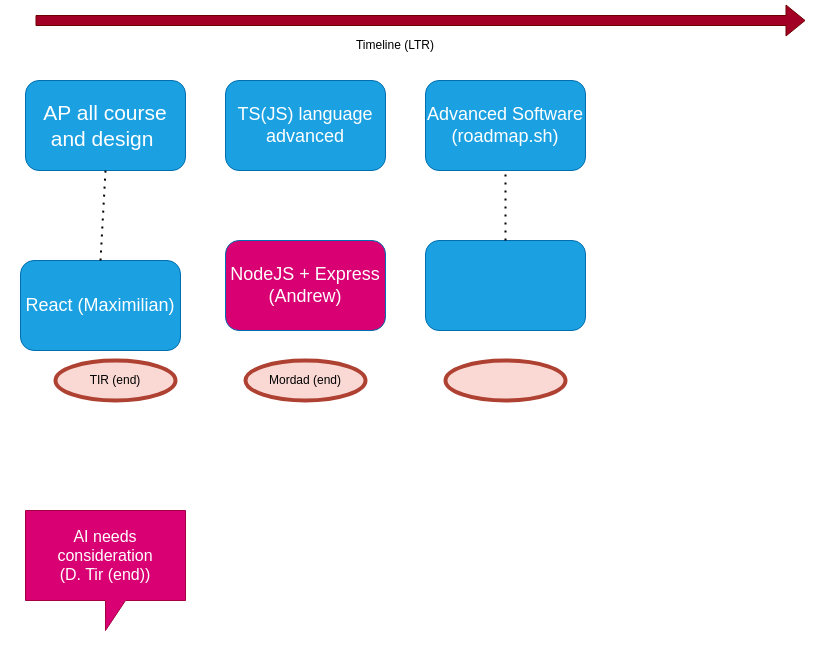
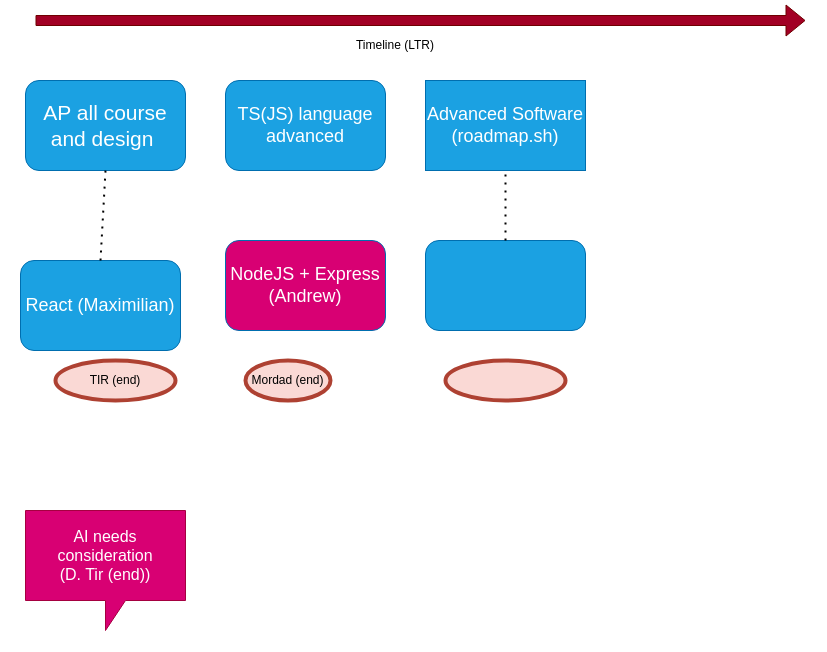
node "Advanced Software (roadmap.sh)": shape rounded rectangle -> rectangle
node "Mordad (end)": size 120x40 -> 85x40
